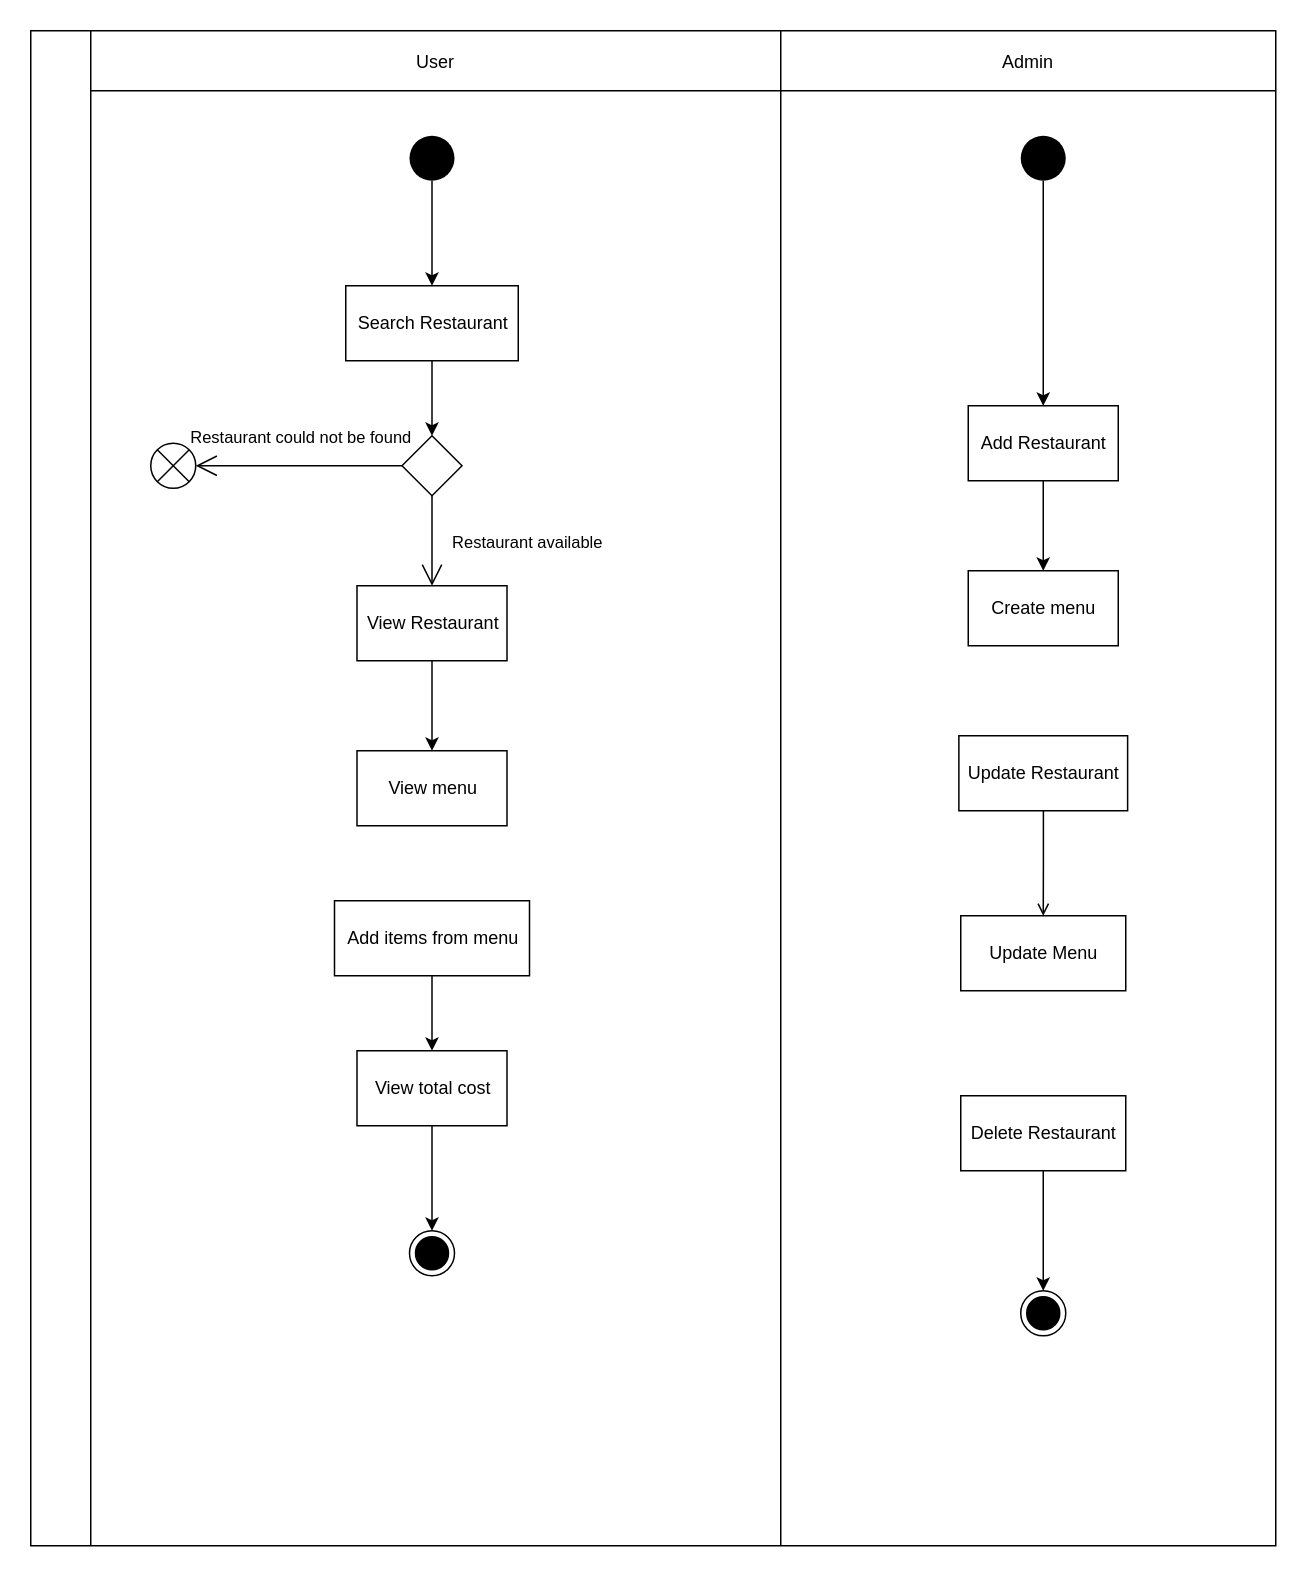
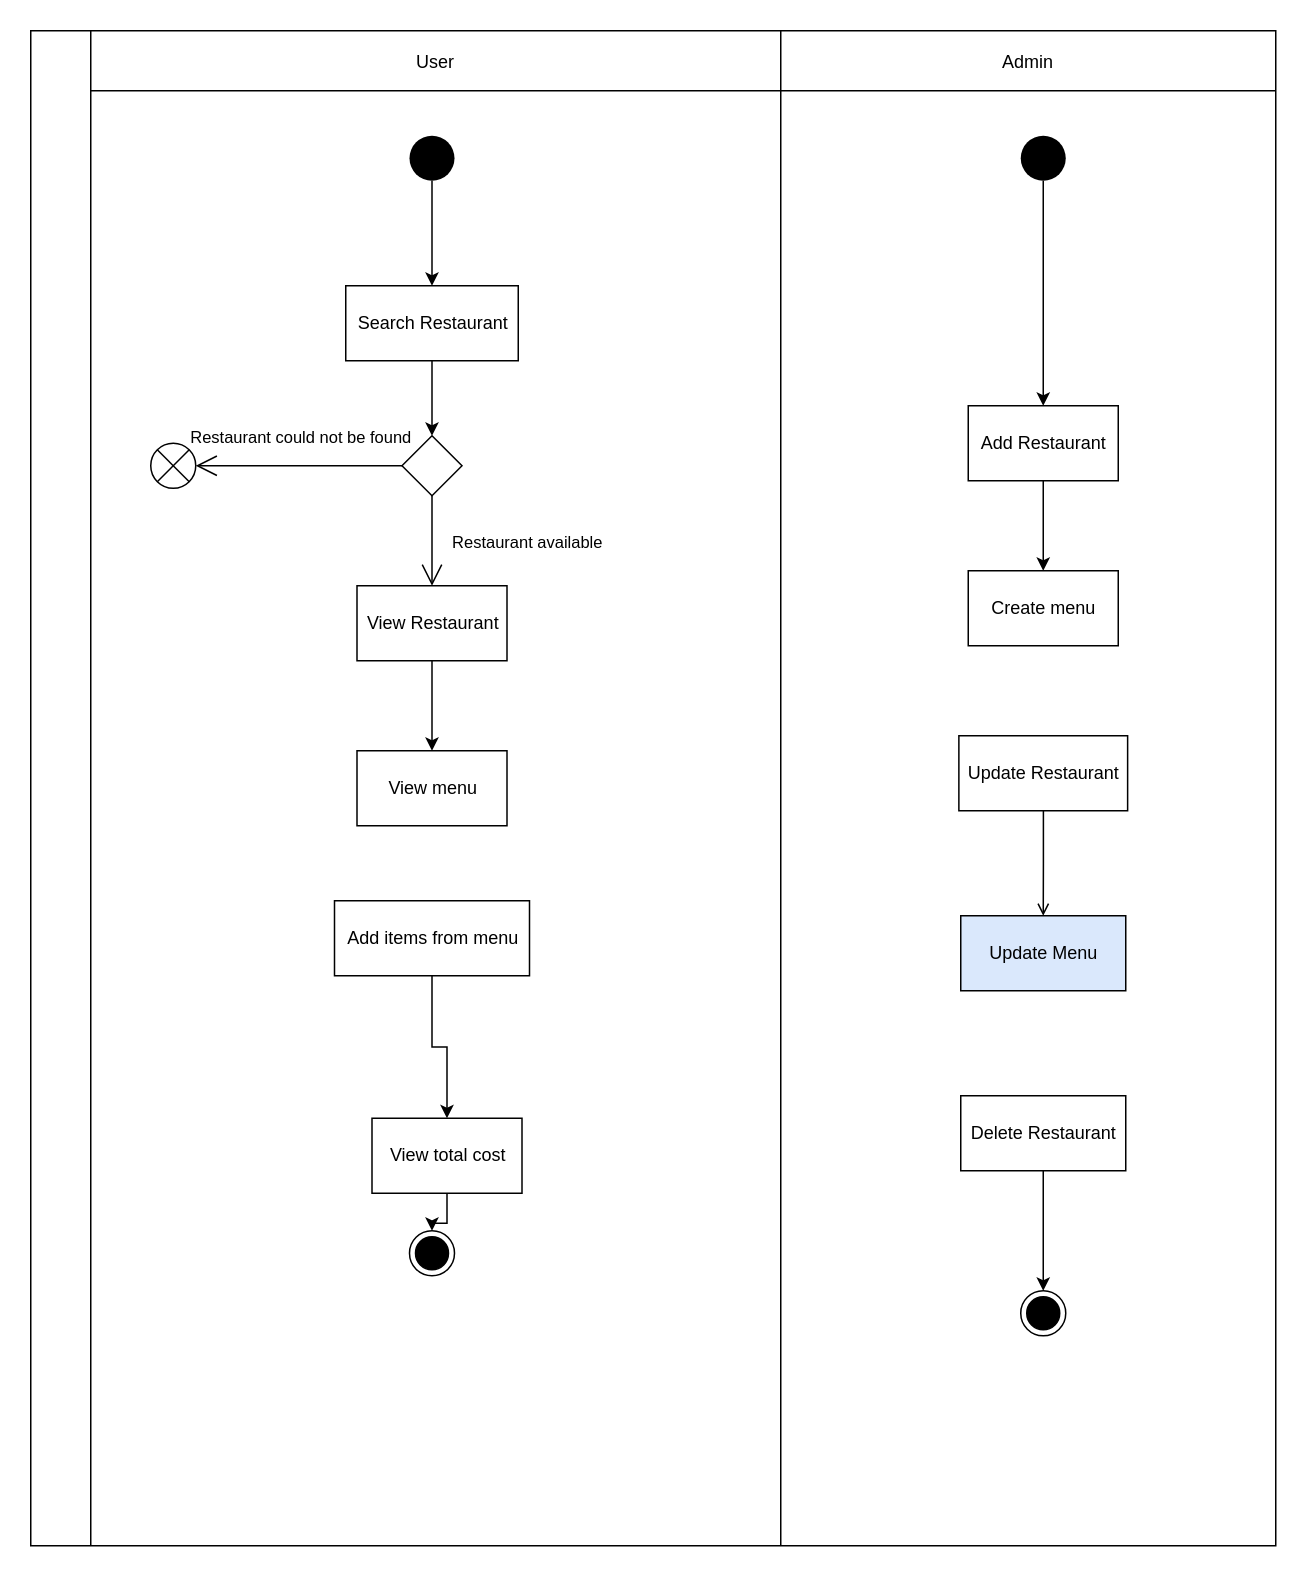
node "Update Menu": fillcolor #ffffff -> #dae8fc
node "View total cost": moved (432, 1088) -> (447, 1156)
